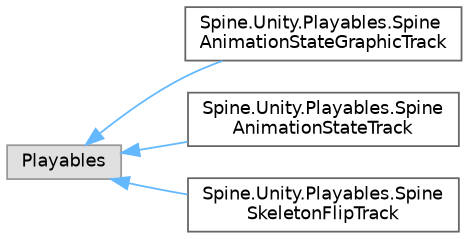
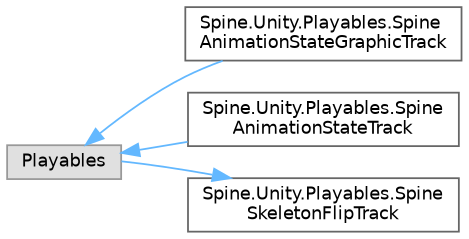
edge "Spine.Unity.Playables.Spine SkeletonFlipTrack" -> "Playables": reversed
